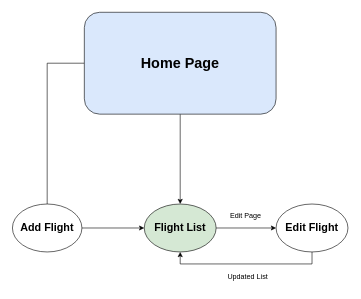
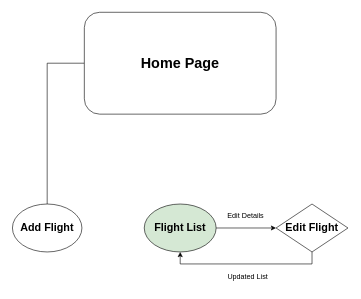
node "Home Page": fillcolor #dae8fc -> #ffffff
edge "Home Page" -> "Flight List": removed
node "Edit Page": label "Edit Page" -> "Edit Details"
edge "Add Flight" -> "Flight List": removed
node "Edit Flight": shape ellipse -> diamond
